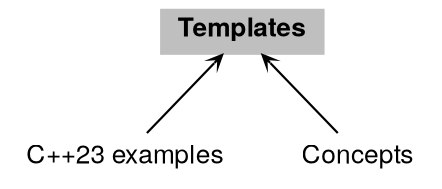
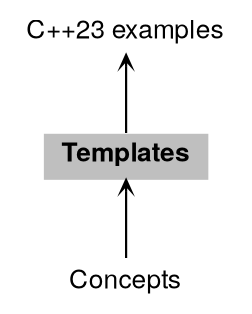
edge "C++23 examples" -> "Templates": reversed
